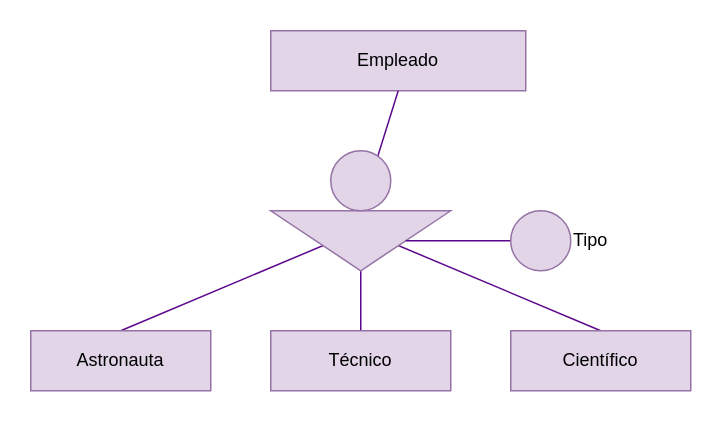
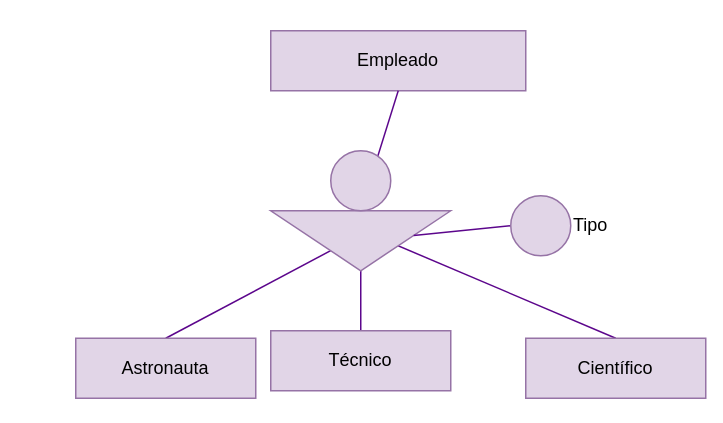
node "Tipo": moved (541, 241) -> (541, 226)
node "Astronauta": moved (121, 361) -> (166, 368)
node "Científico": moved (601, 361) -> (616, 368)
